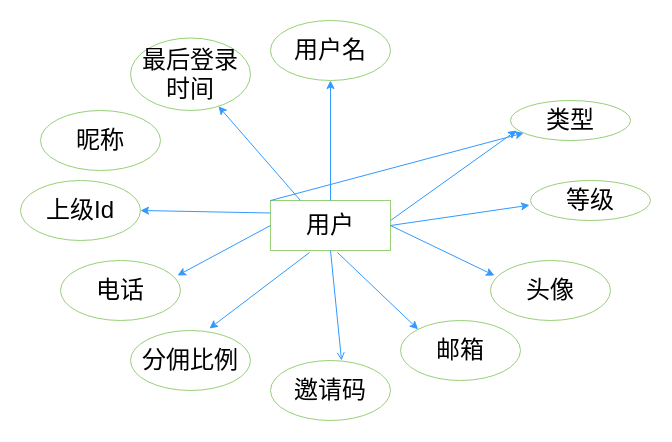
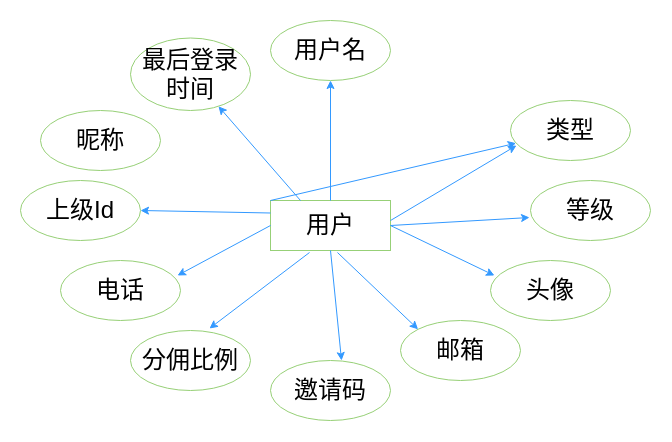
node "类型": size 120x40 -> 120x60
node "等级": size 120x40 -> 120x60
edge "用户" -> "邀请码": arrowhead open -> classic
